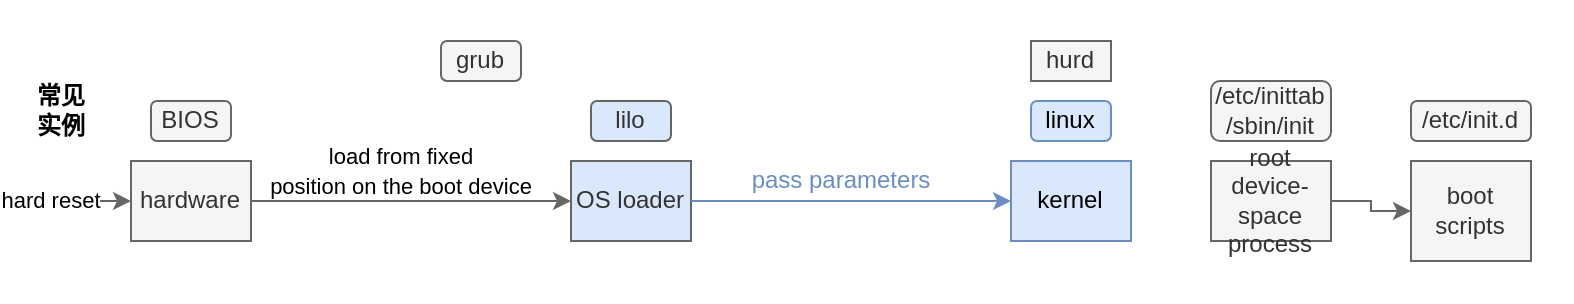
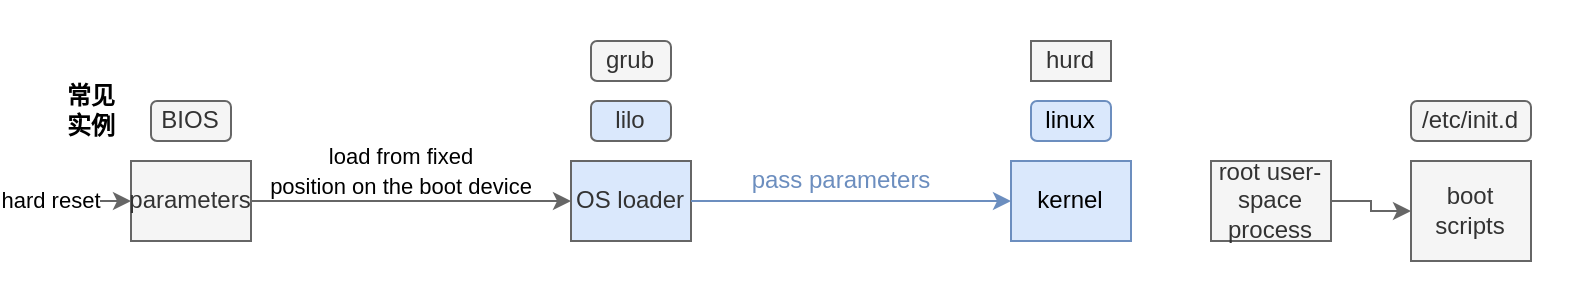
node "grub": moved (481, 61) -> (631, 61)
node "常见 实例": moved (61, 111) -> (91, 111)
node "/etc/inittab /sbin/init": removed
node "hardware": label "hardware" -> "parameters"
node "root device-space process": label "root device-space process" -> "root user-space process"
